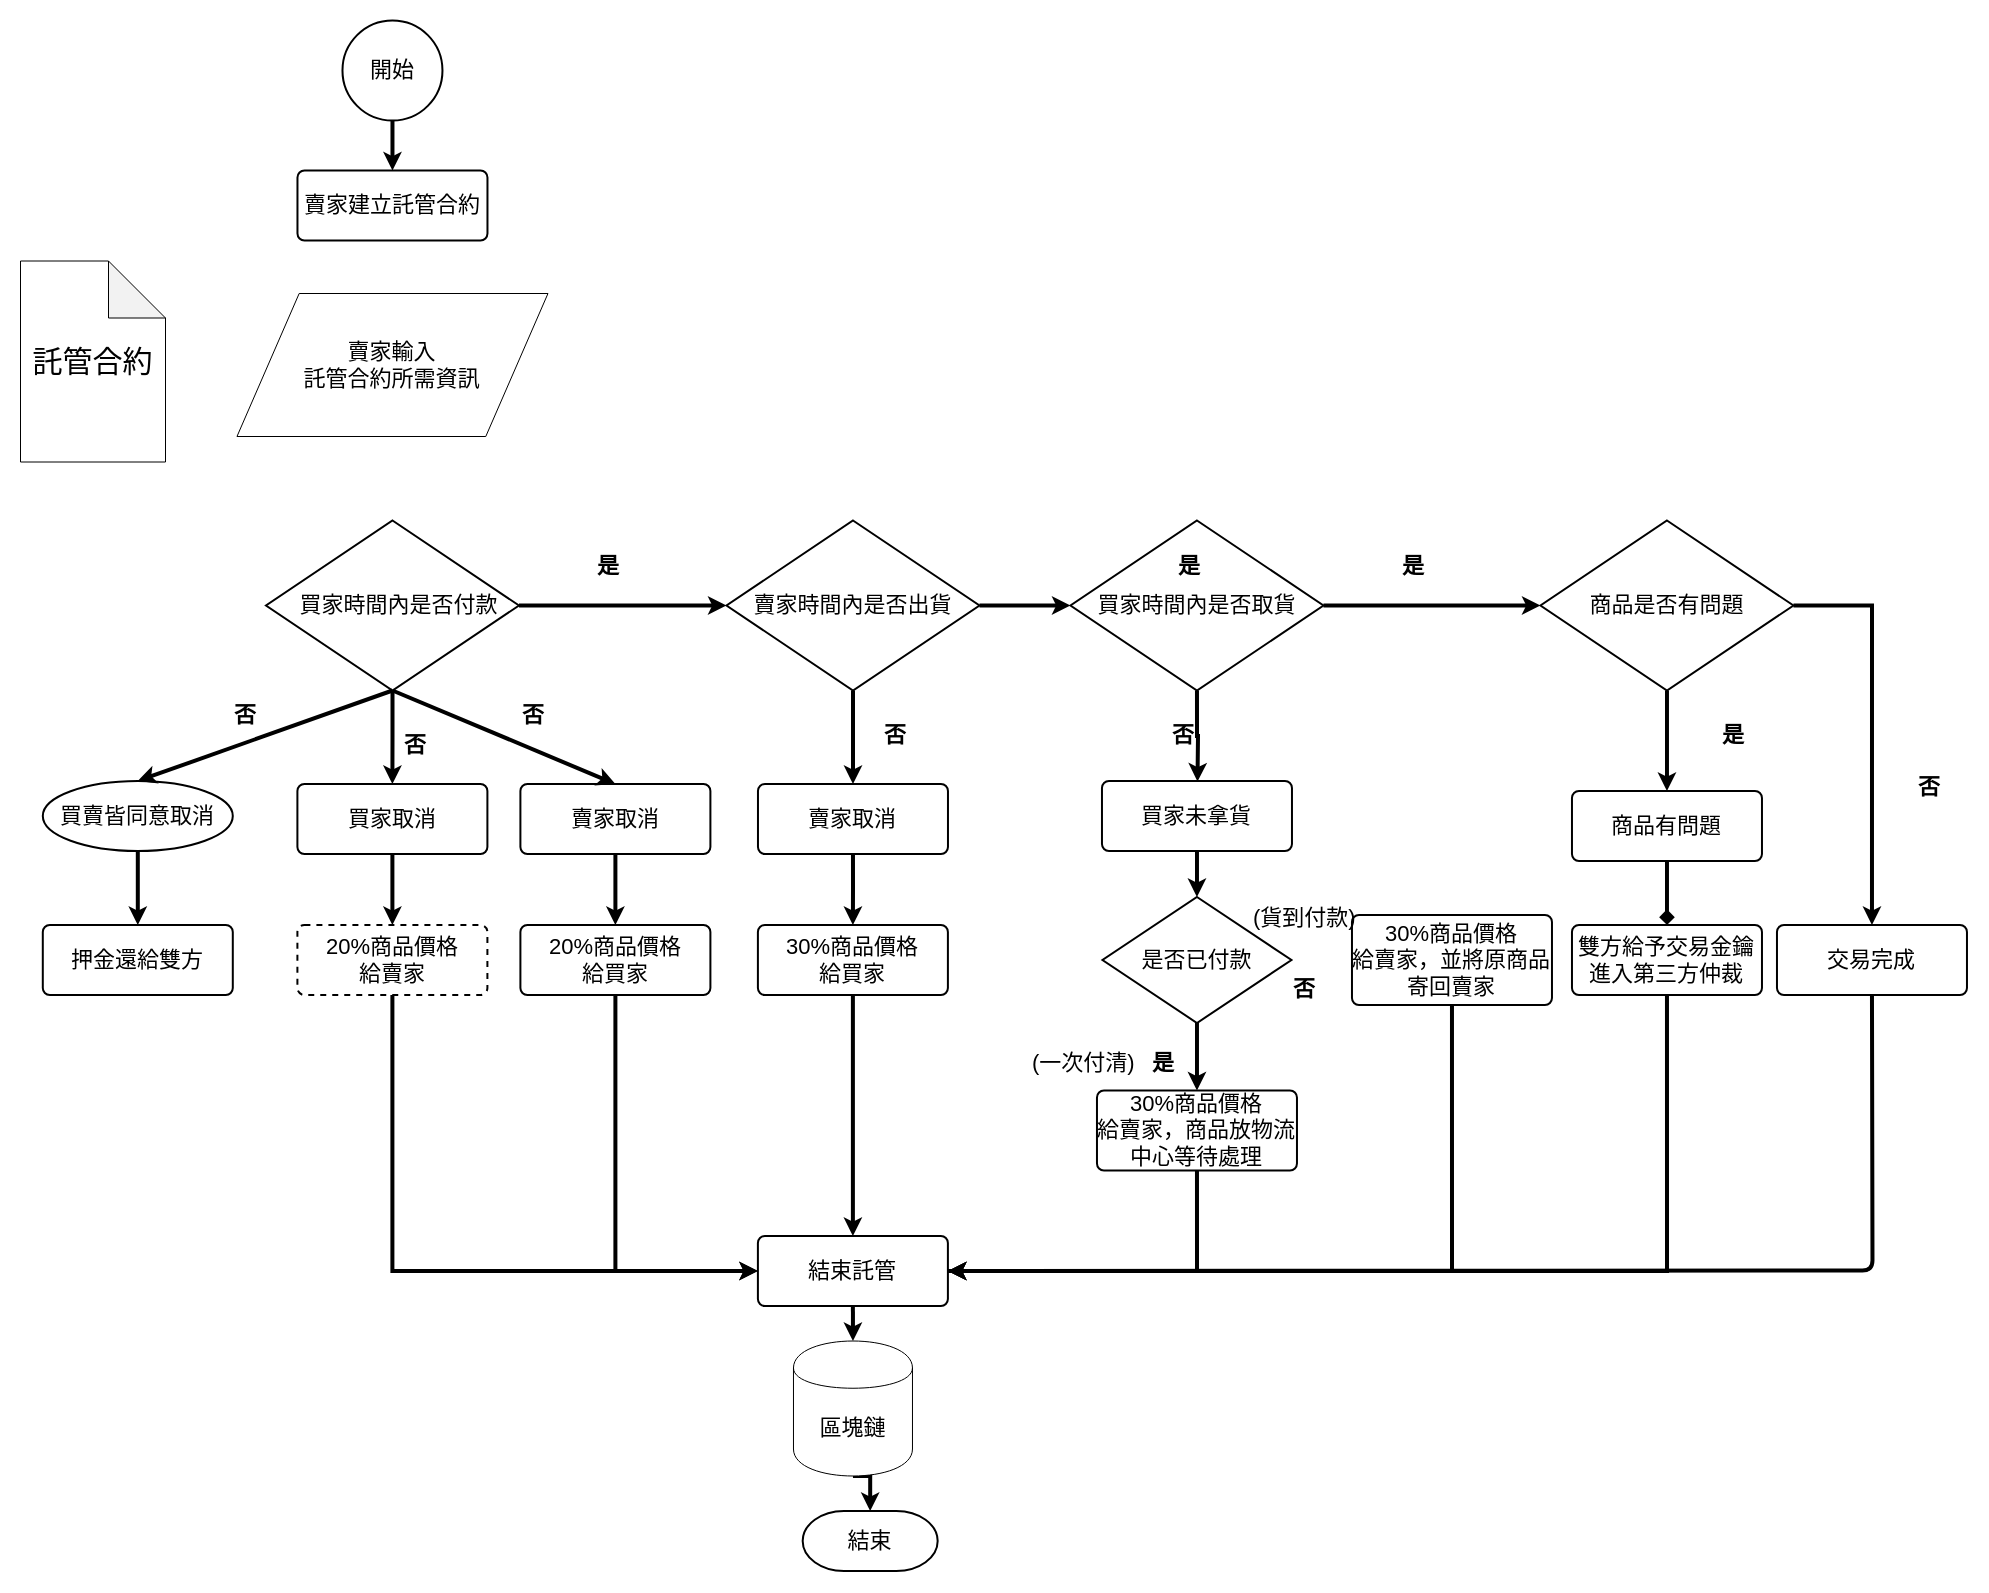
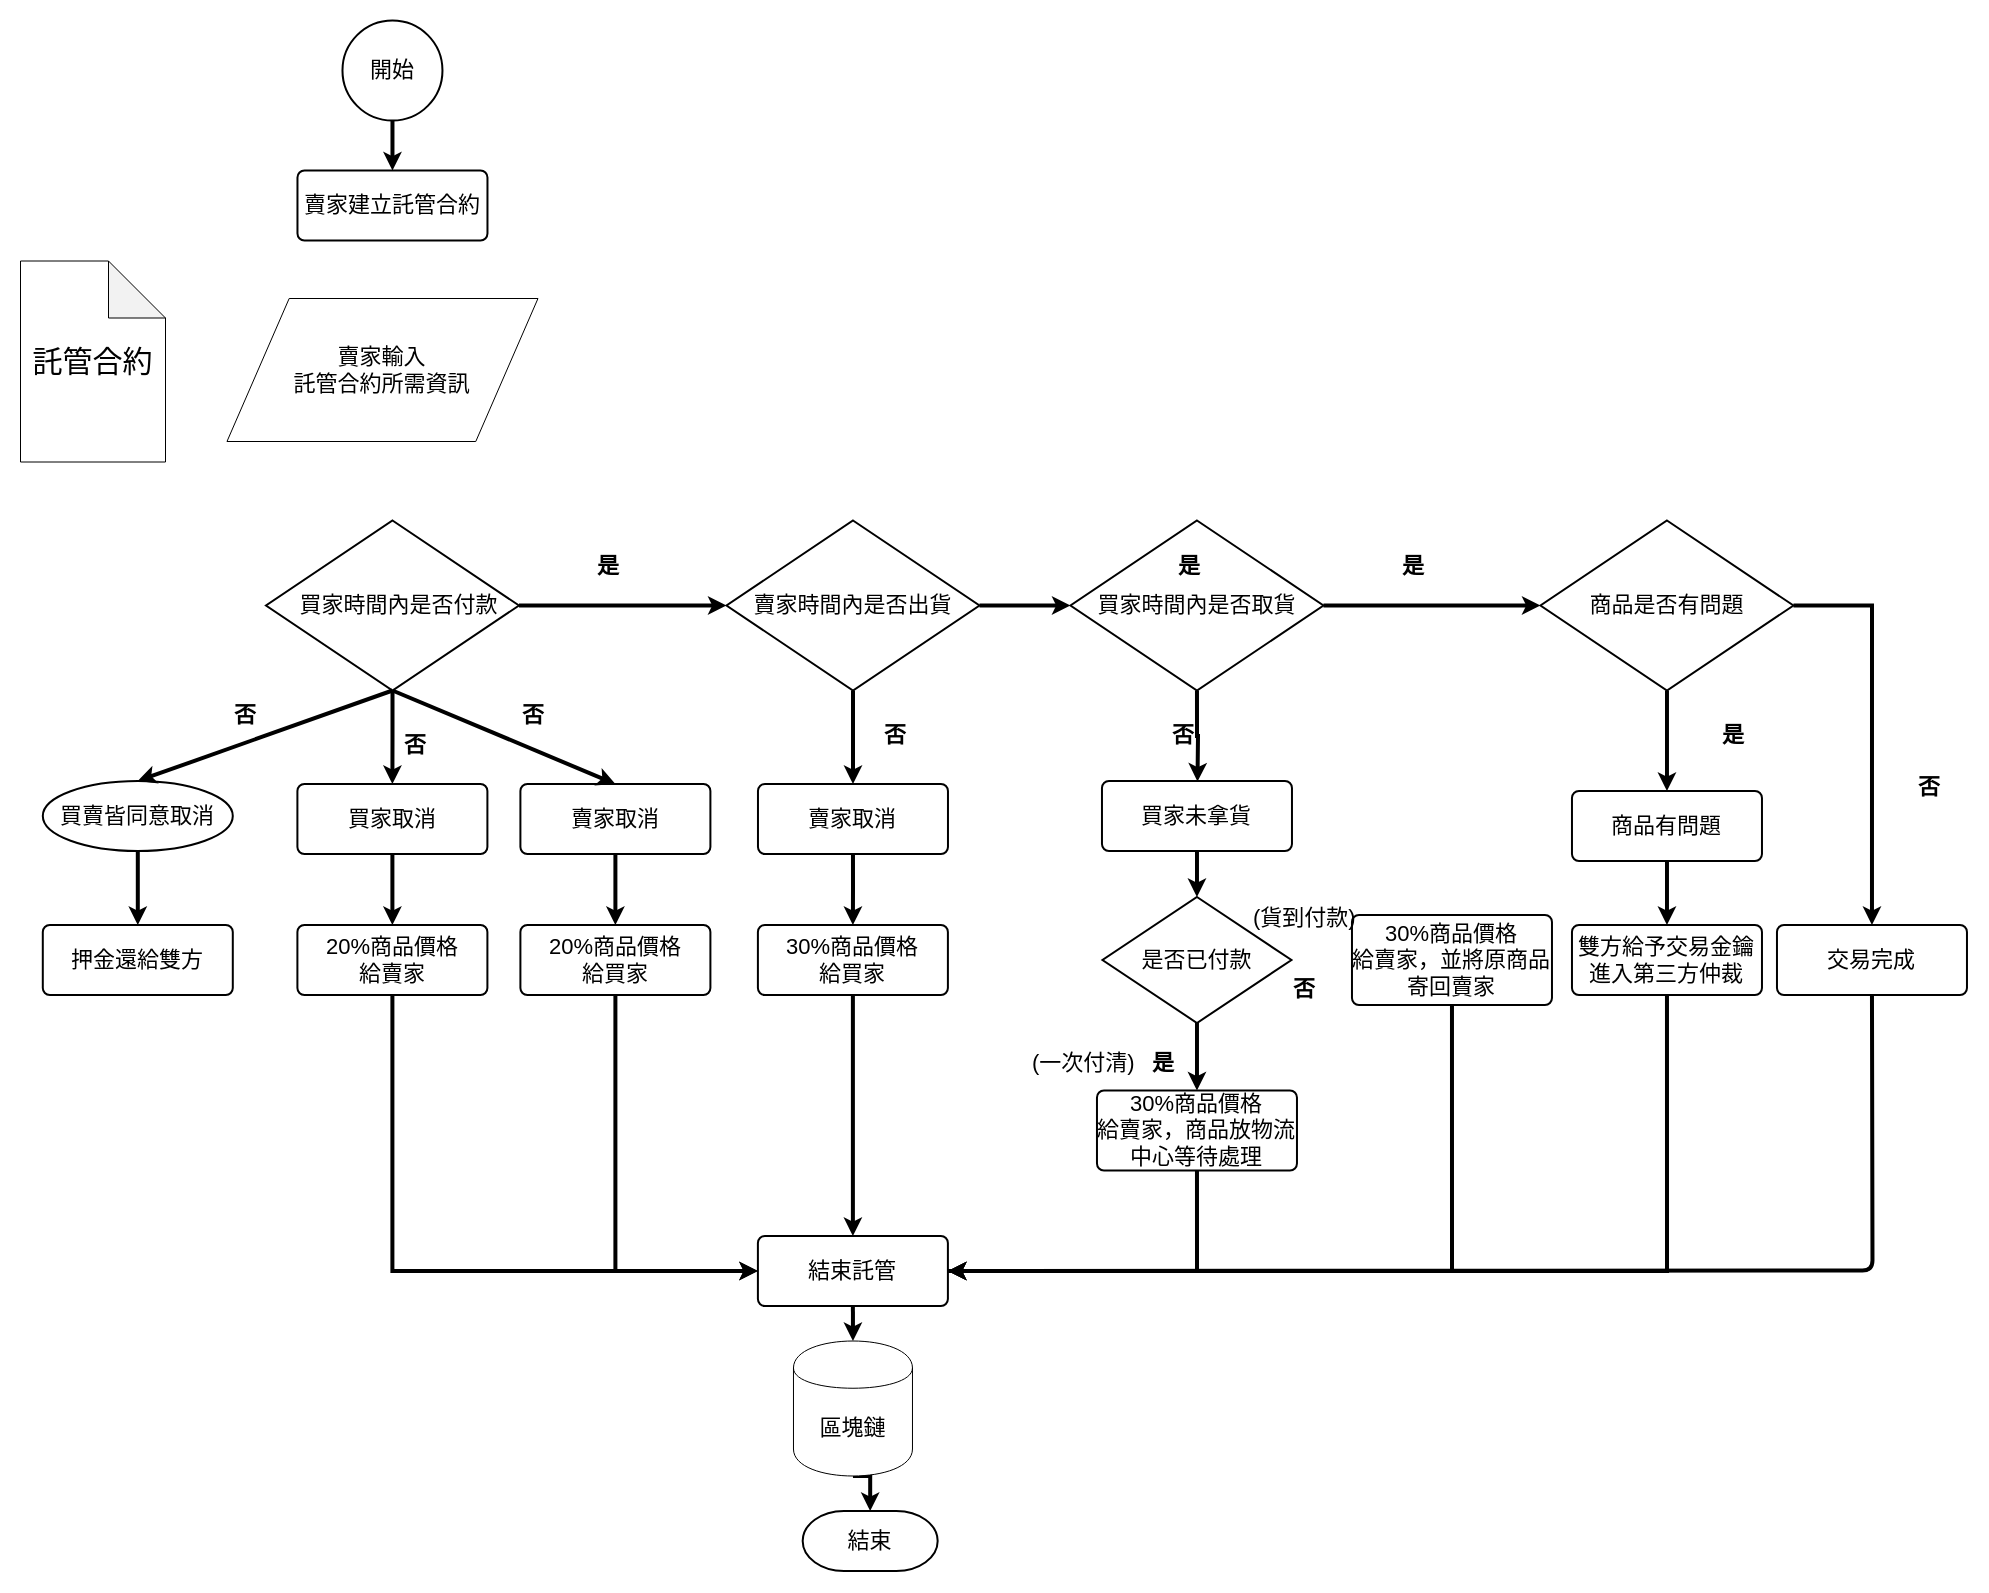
node "賣家輸入 託管合約所需資訊": moved (392, 365) -> (382, 370)
edge "商品有問題" -> "雙方給予交易金鑰 進入第三方仲裁": arrowhead diamond -> classic
node "20%商品價格 給賣家": style dashed -> solid
